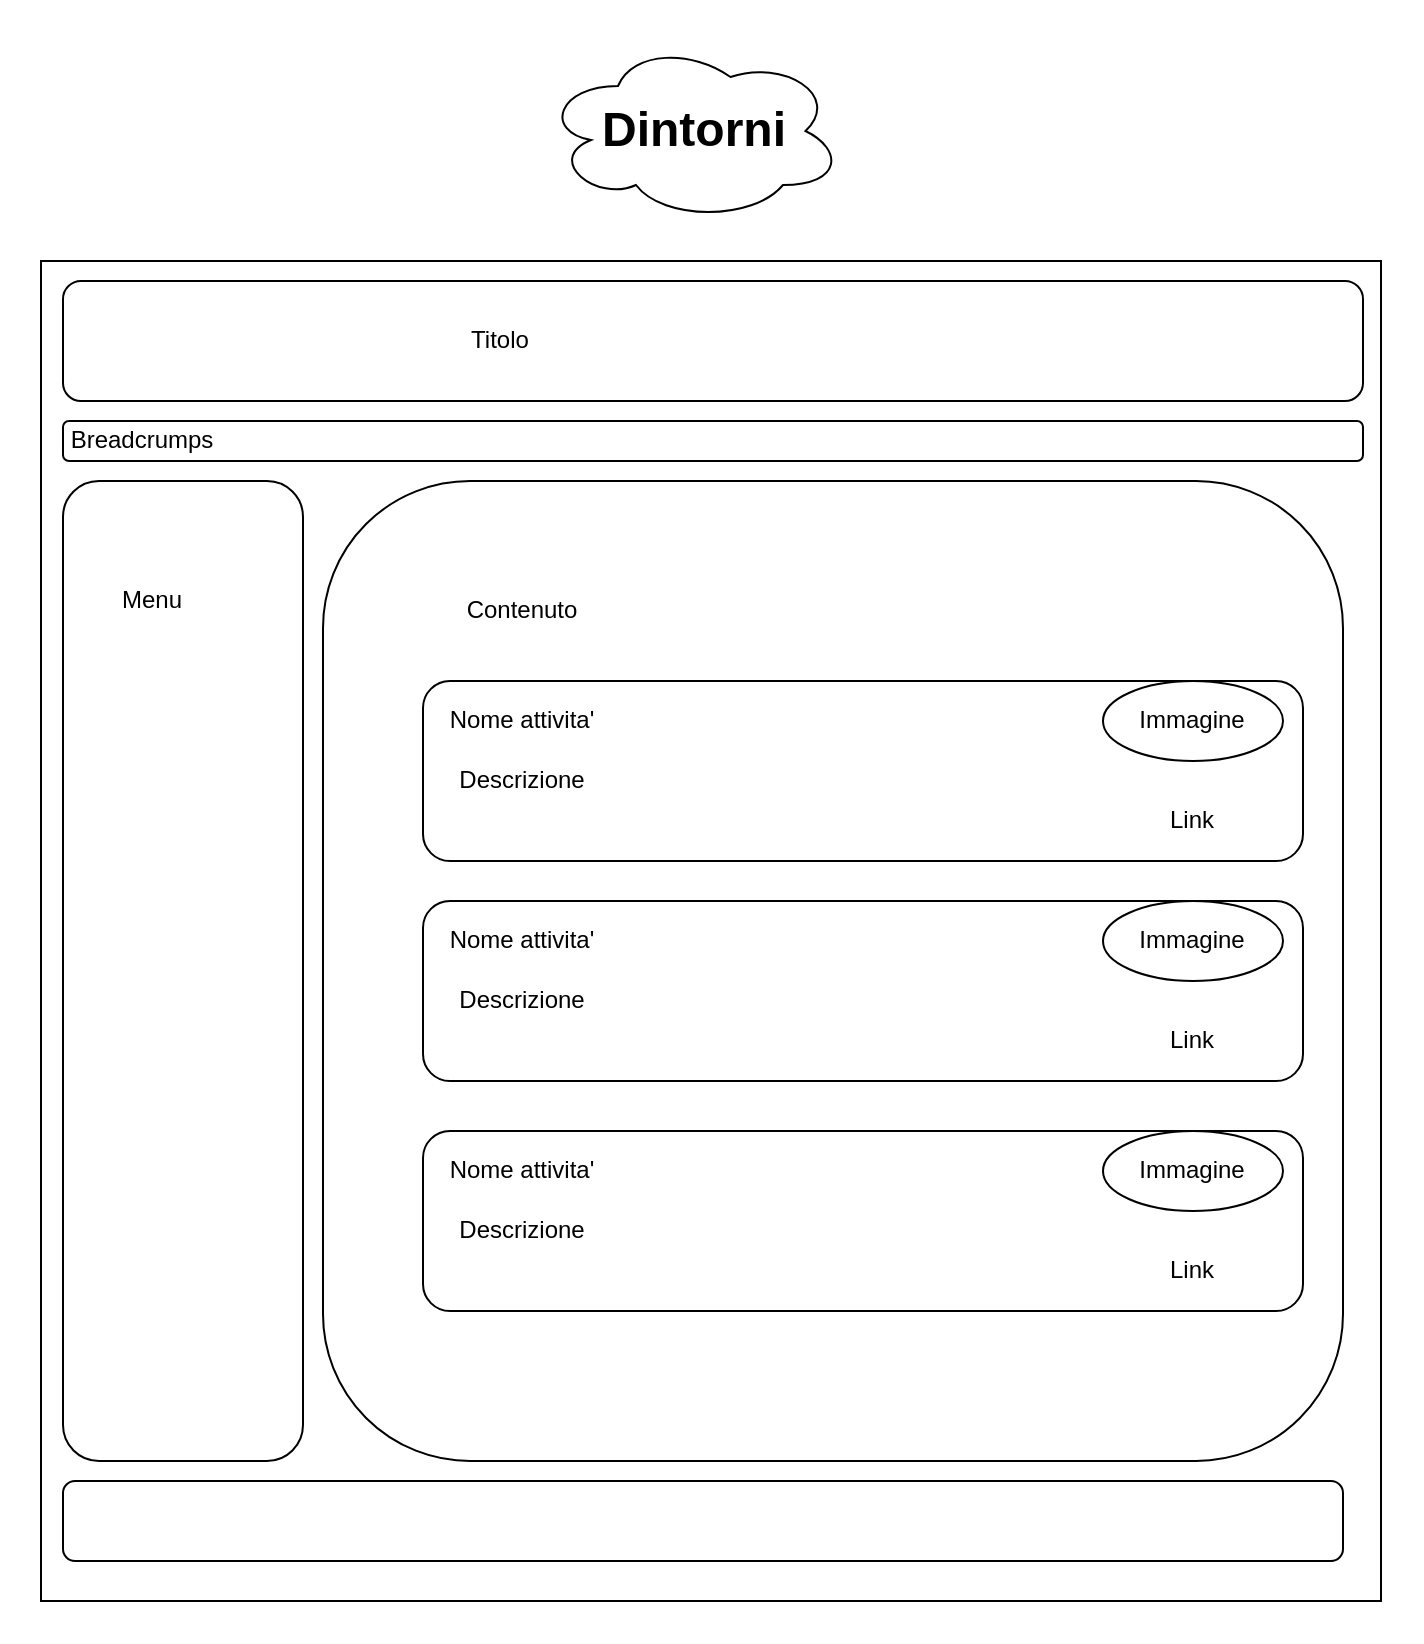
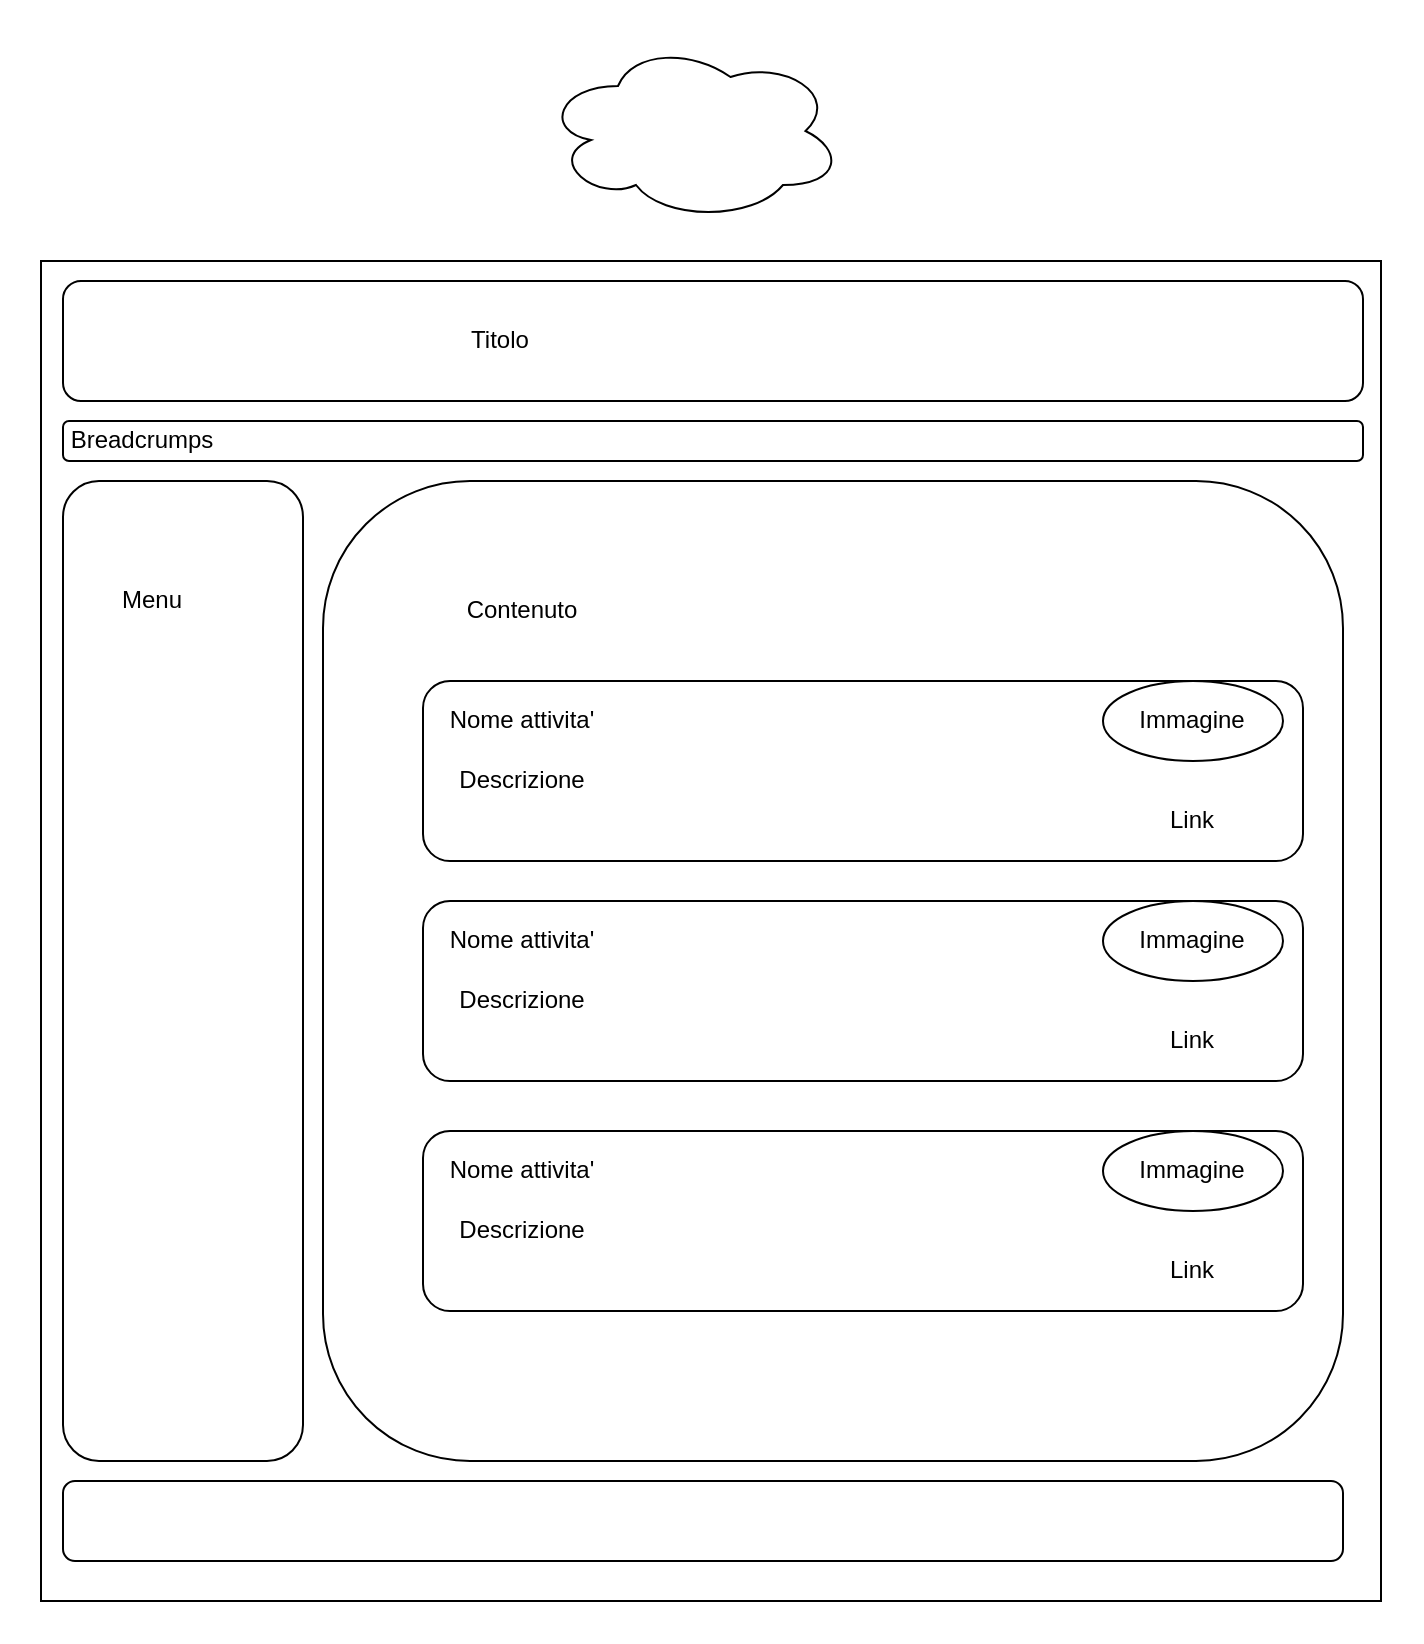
node "Dintorni": removed
